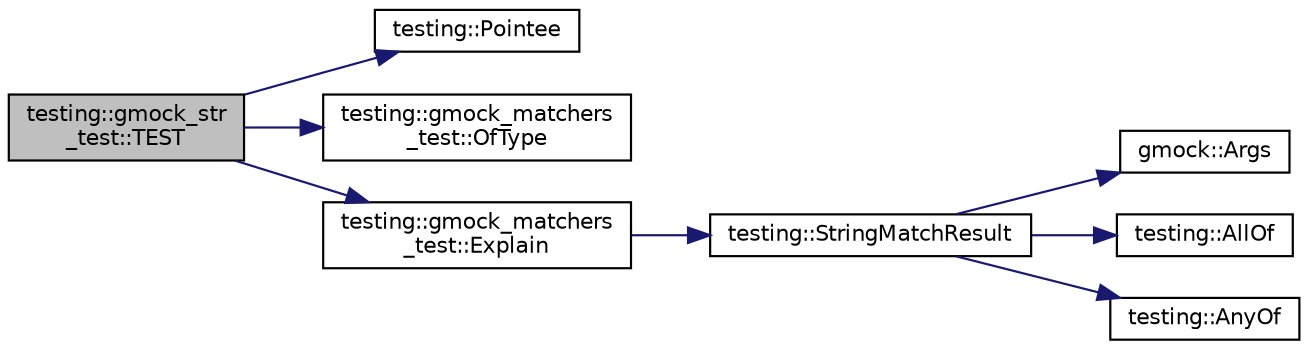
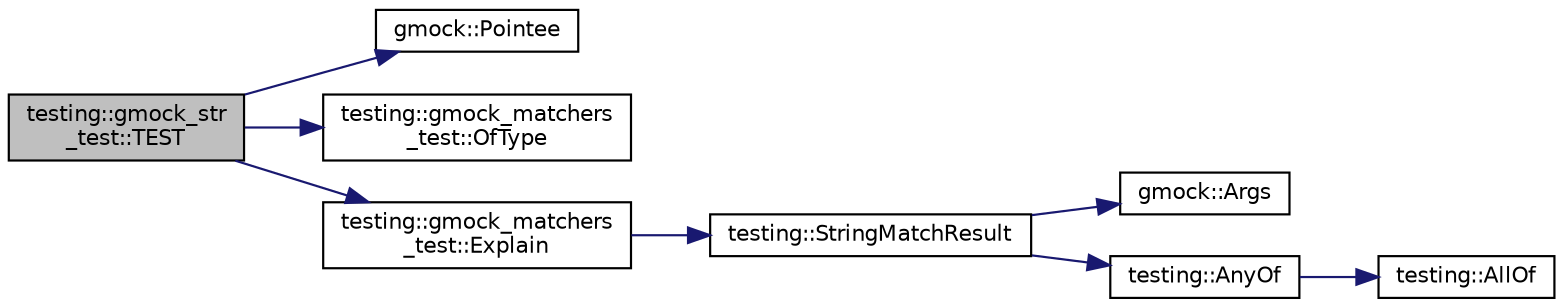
node "testing::Pointee": label "testing::Pointee" -> "gmock::Pointee"
edge "testing::StringMatchResult" -> "testing::AllOf": now "testing::AnyOf" -> "testing::AllOf"
